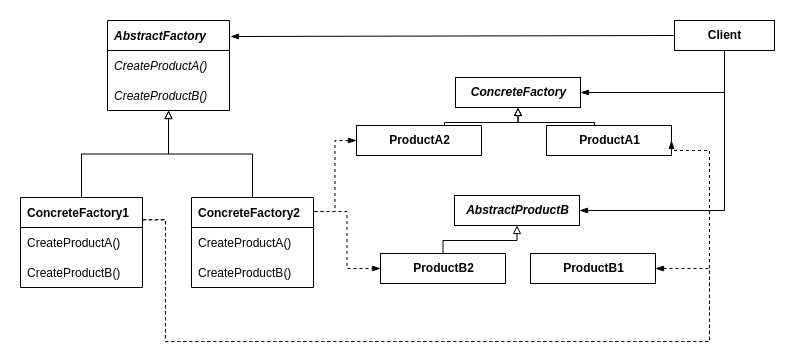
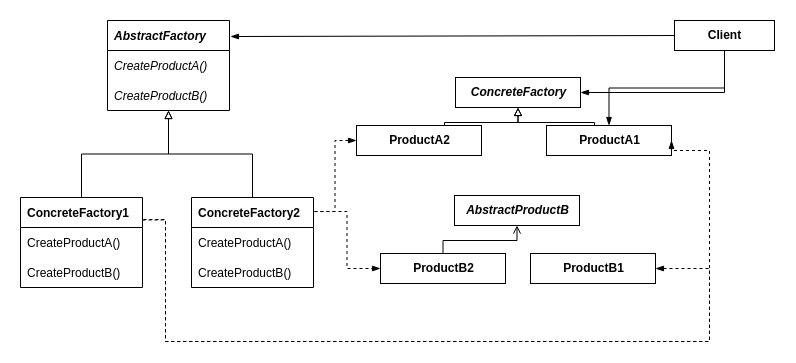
edge "Client" -> "AbstractProductB": now "Client" -> "ProductA1"
edge "ProductB2" -> "AbstractProductB": arrowhead block -> open
